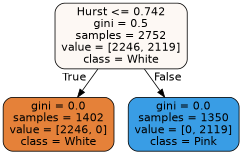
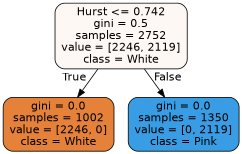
node "gini = 0.0 samples = 1402 value = [2246, 0] class = White": label "gini = 0.0 samples = 1402 value = [2246, 0] class = White" -> "gini = 0.0 samples = 1002 value = [2246, 0] class = White"
